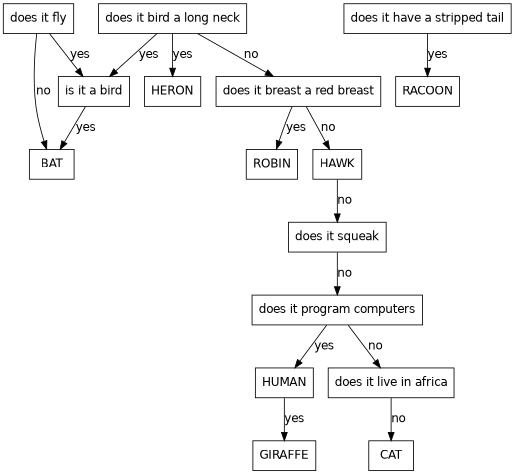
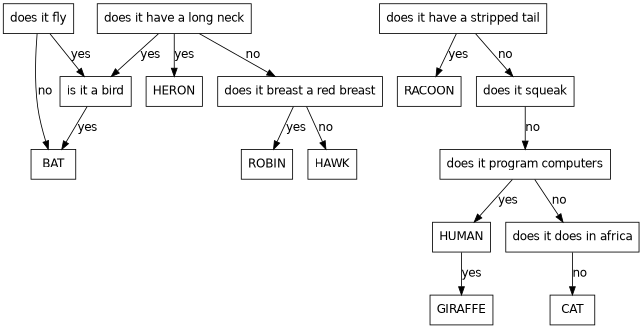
node "does it bird a long neck": label "does it bird a long neck" -> "does it have a long neck"
edge "HAWK" -> "does it squeak": now "does it have a stripped tail" -> "does it squeak"
node "does it live in africa": label "does it live in africa" -> "does it does in africa"
